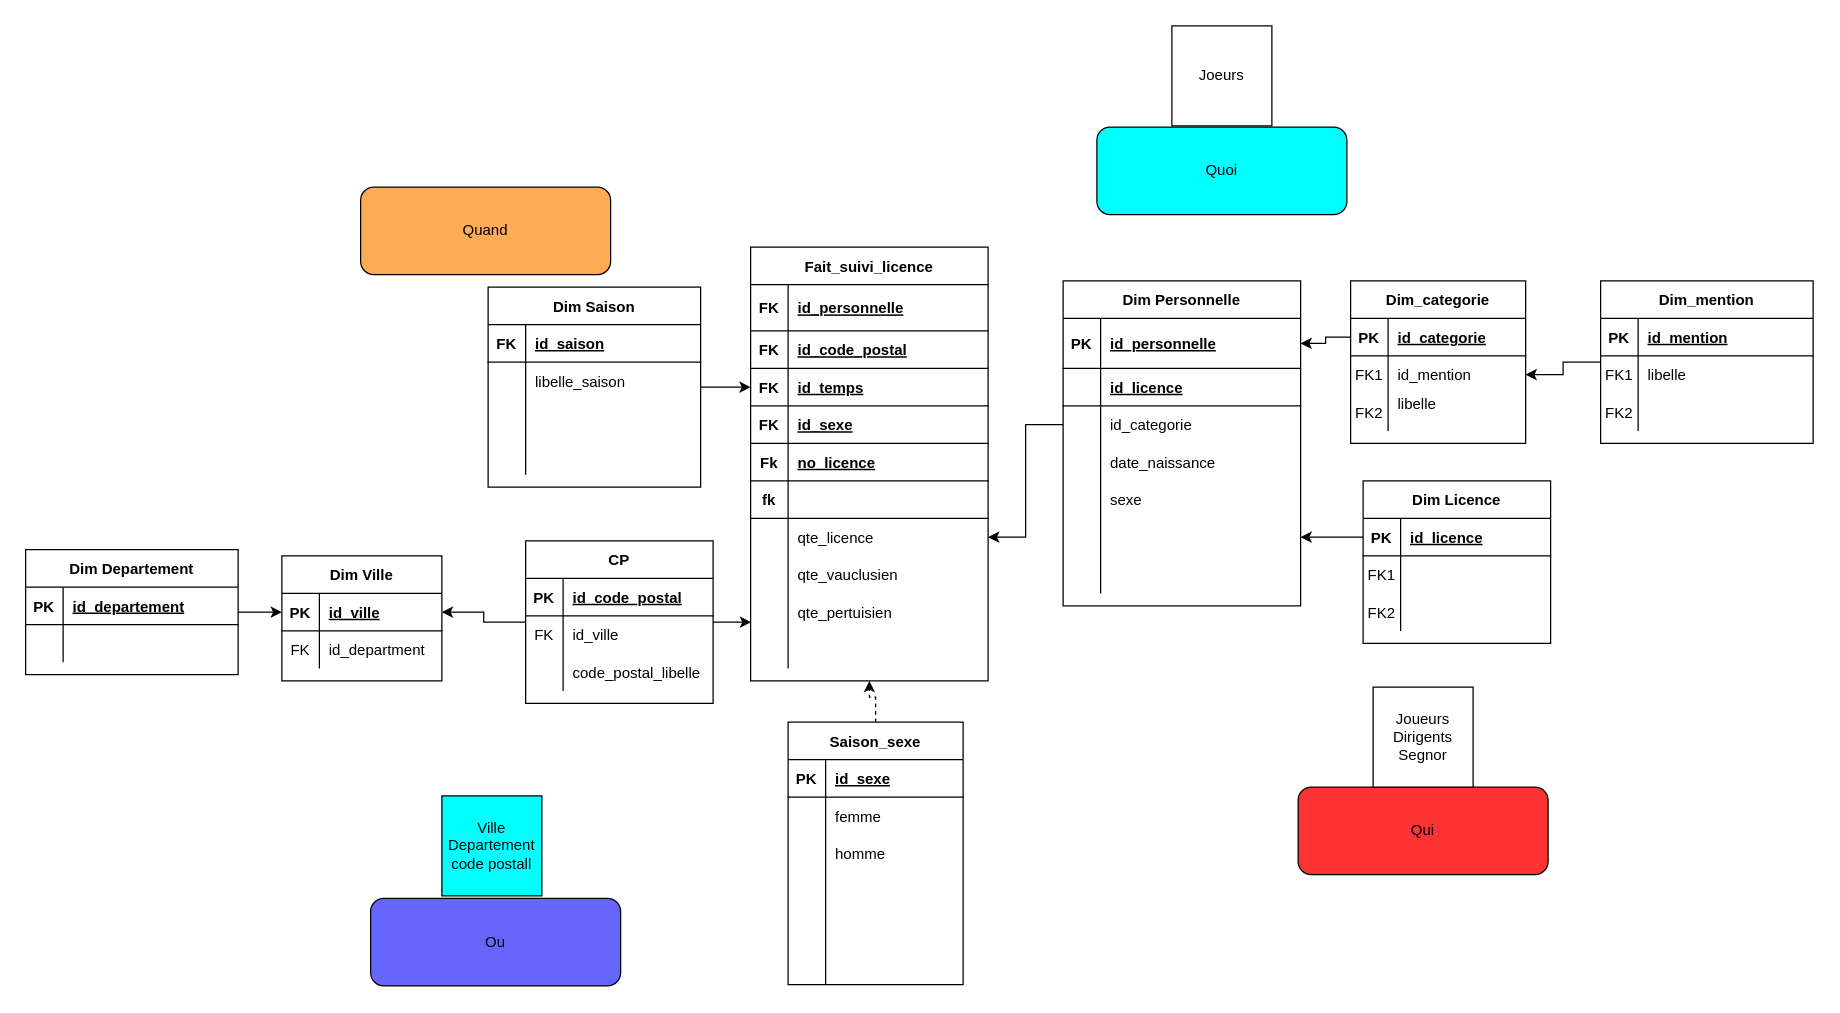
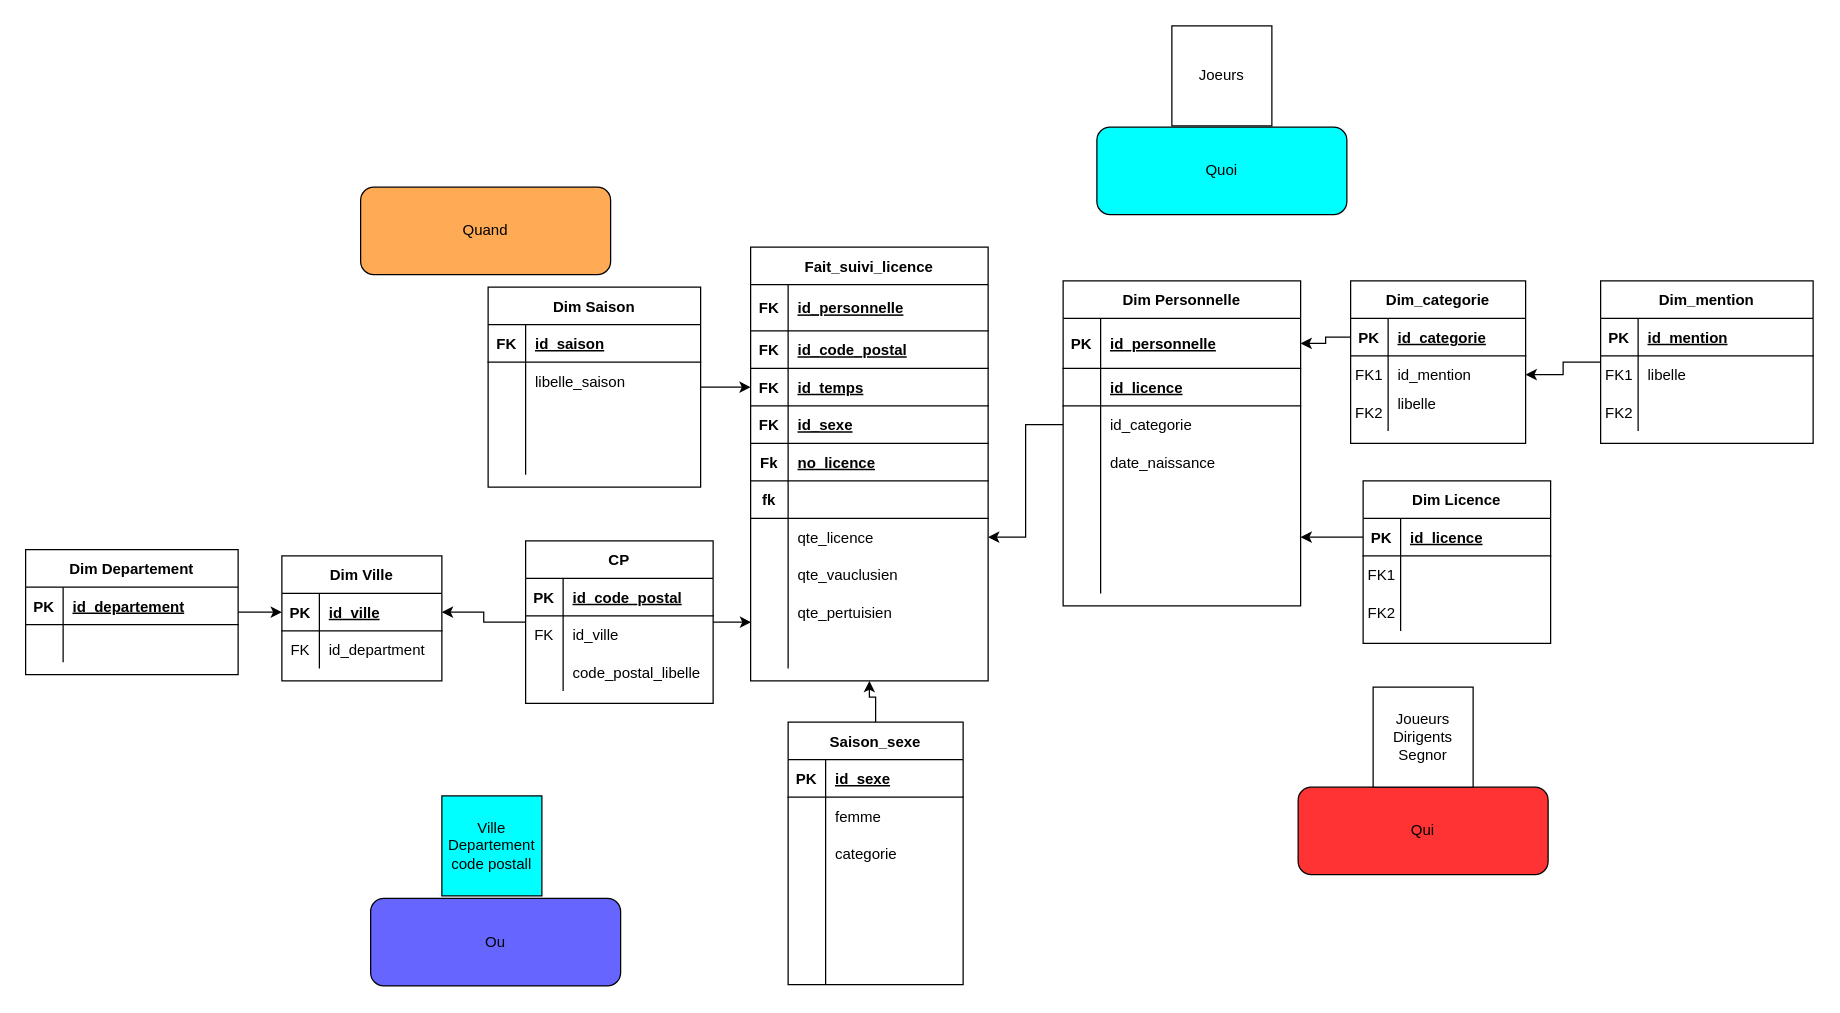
node "sexe": removed
edge "Saison_sexe" -> "Fait_suivi_licence": style dashed -> solid
node "homme": label "homme" -> "categorie"
